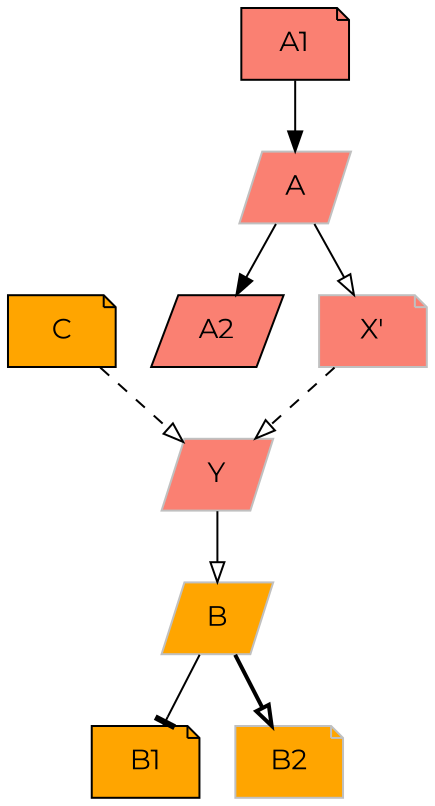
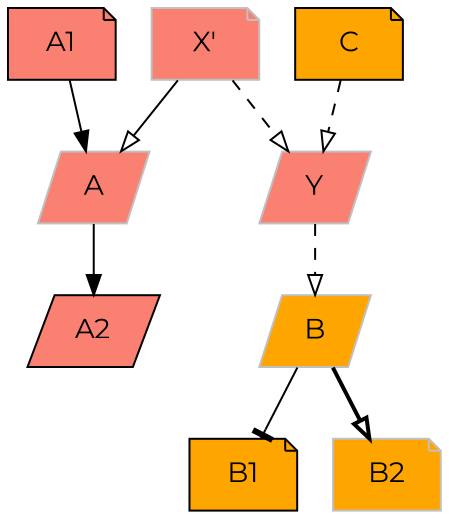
edge "A" -> "X'": reversed
edge "Y" -> "B": style solid -> dashed
